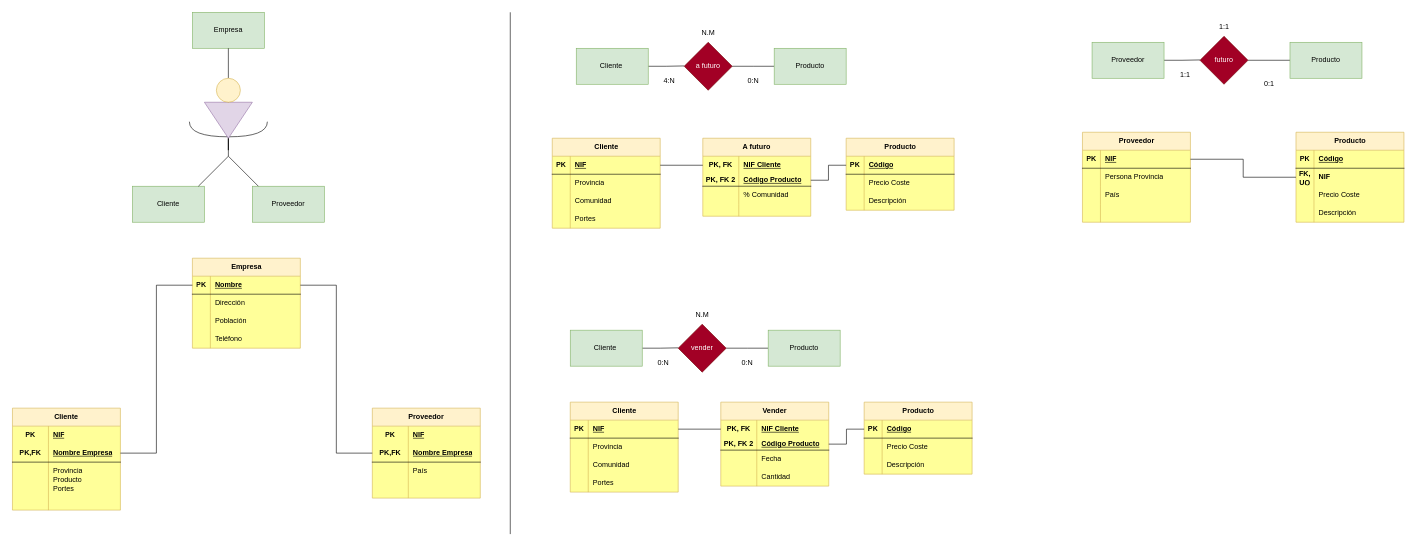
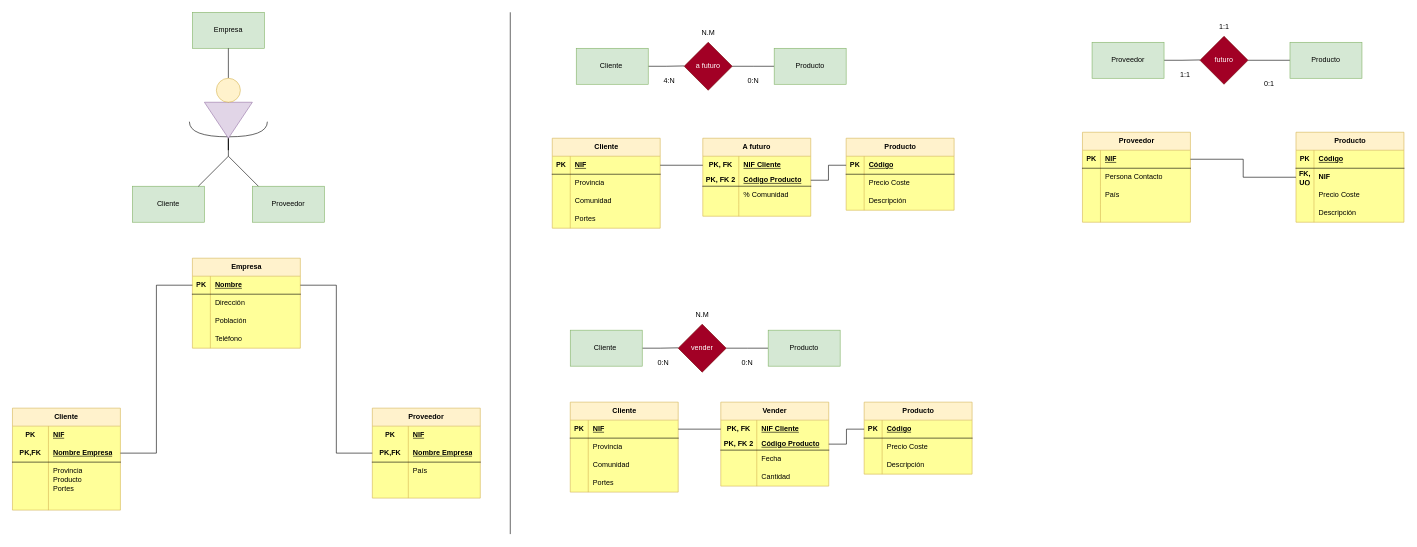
node "Persona Provincia": label "Persona Provincia" -> "Persona Contacto"
